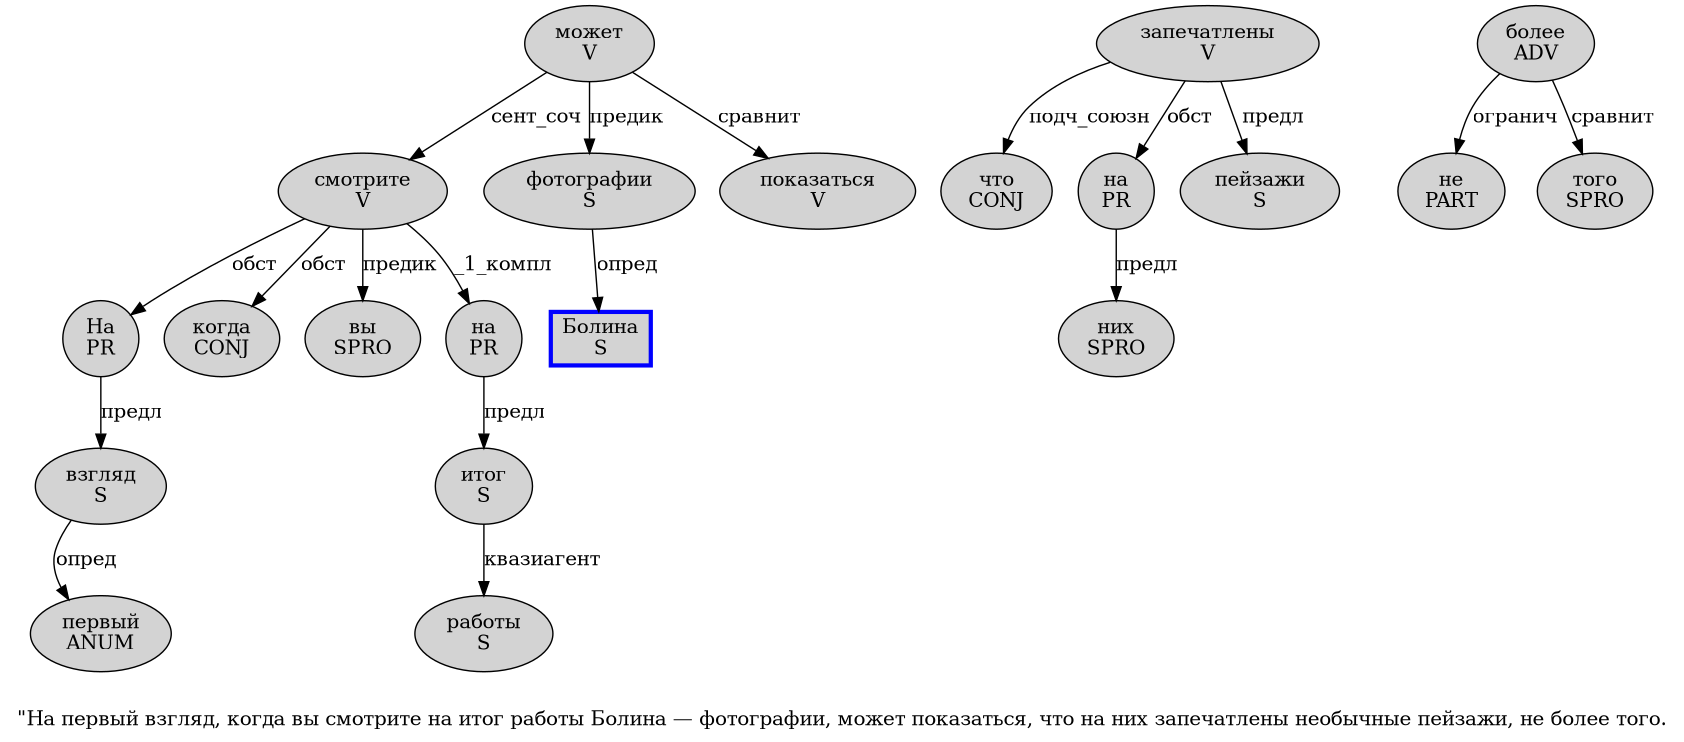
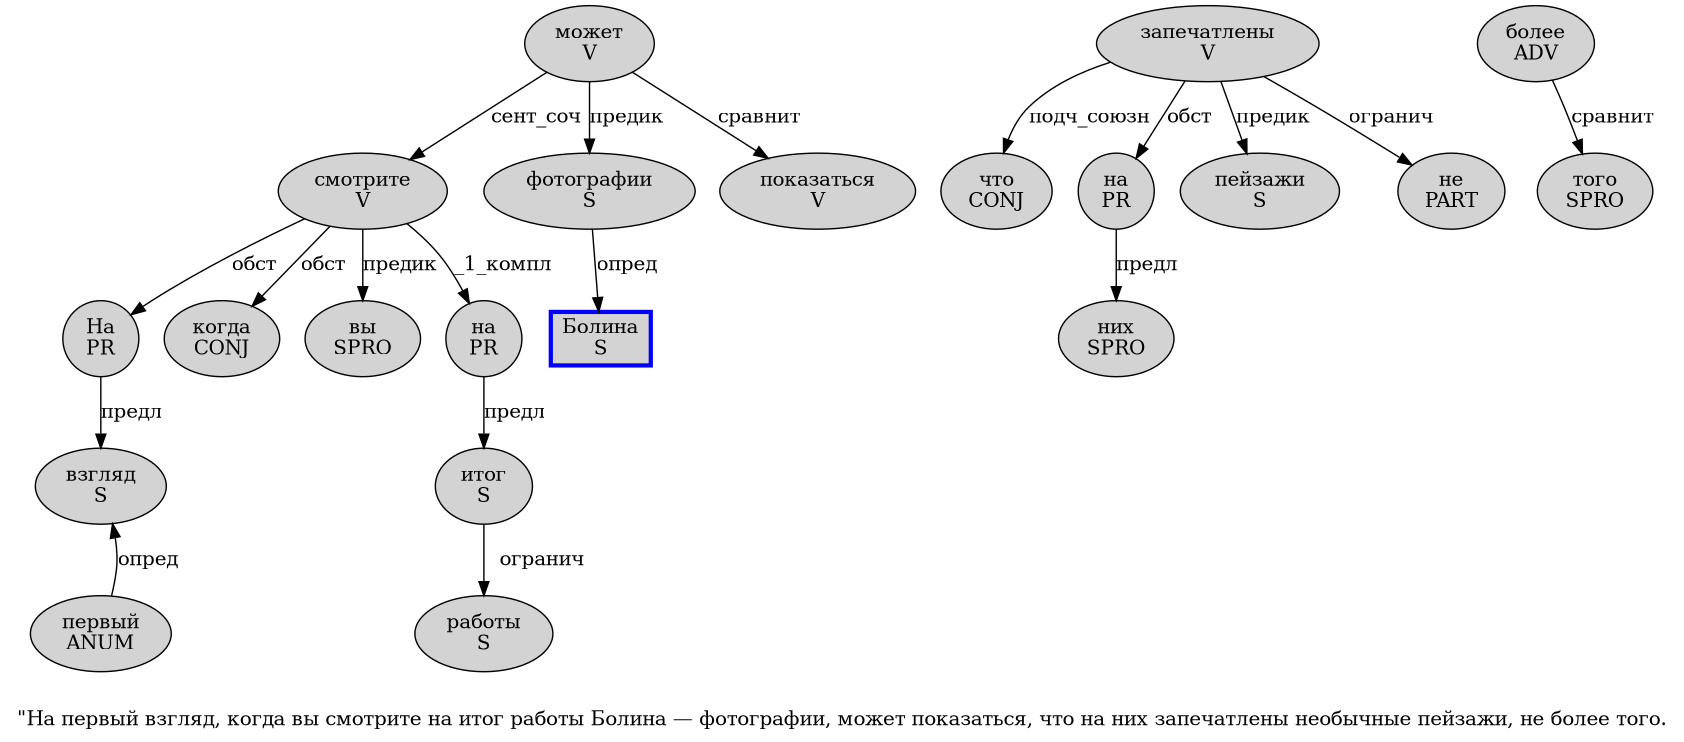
edge "более ADV" -> "не PART": now "запечатлены V" -> "не PART"
edge "запечатлены V" -> "пейзажи S": label "предл" -> "предик"
edge "взгляд S" -> "первый ANUM": reversed
edge "итог S" -> "работы S": label "квазиагент" -> "огранич"
